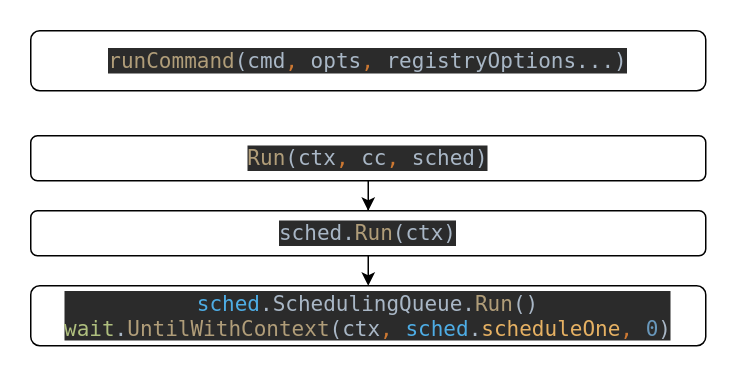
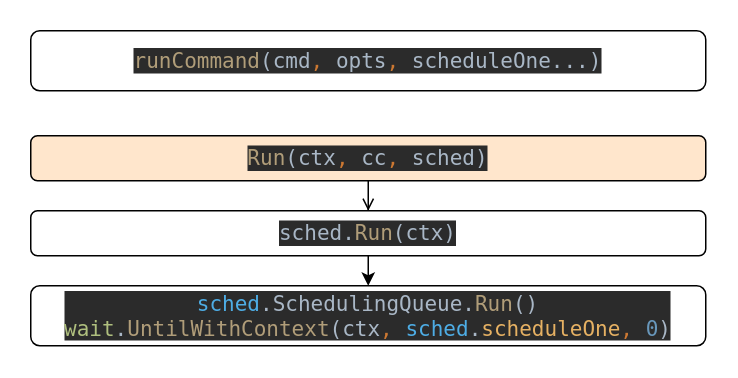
node "runCommand(cmd, opts, registryOptions...)": label "runCommand(cmd, opts, registryOptions...)" -> "runCommand(cmd, opts, scheduleOne...)"
node "Run(ctx, cc, sched)": fillcolor #ffffff -> #ffe6cc
edge "Run(ctx, cc, sched)" -> "sched.Run(ctx)": arrowhead classic -> open
